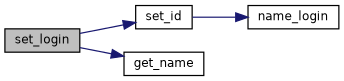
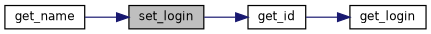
node "set_id": label "set_id" -> "get_id"
node "name_login": label "name_login" -> "get_login"
edge "set_login" -> "get_name": reversed
